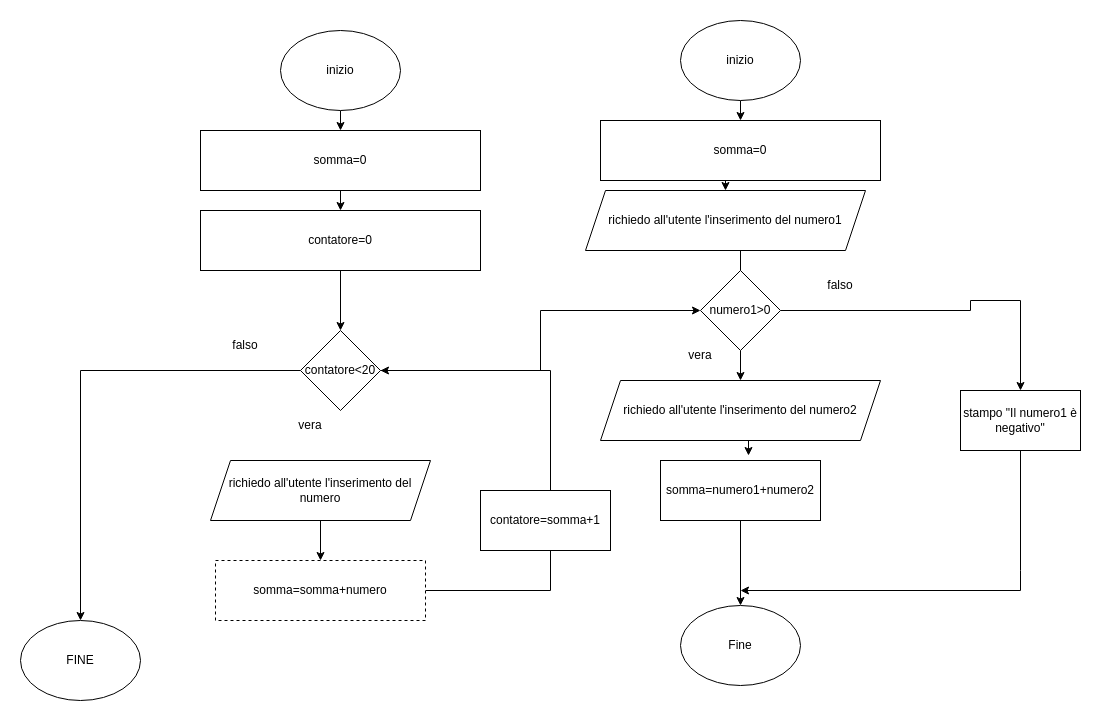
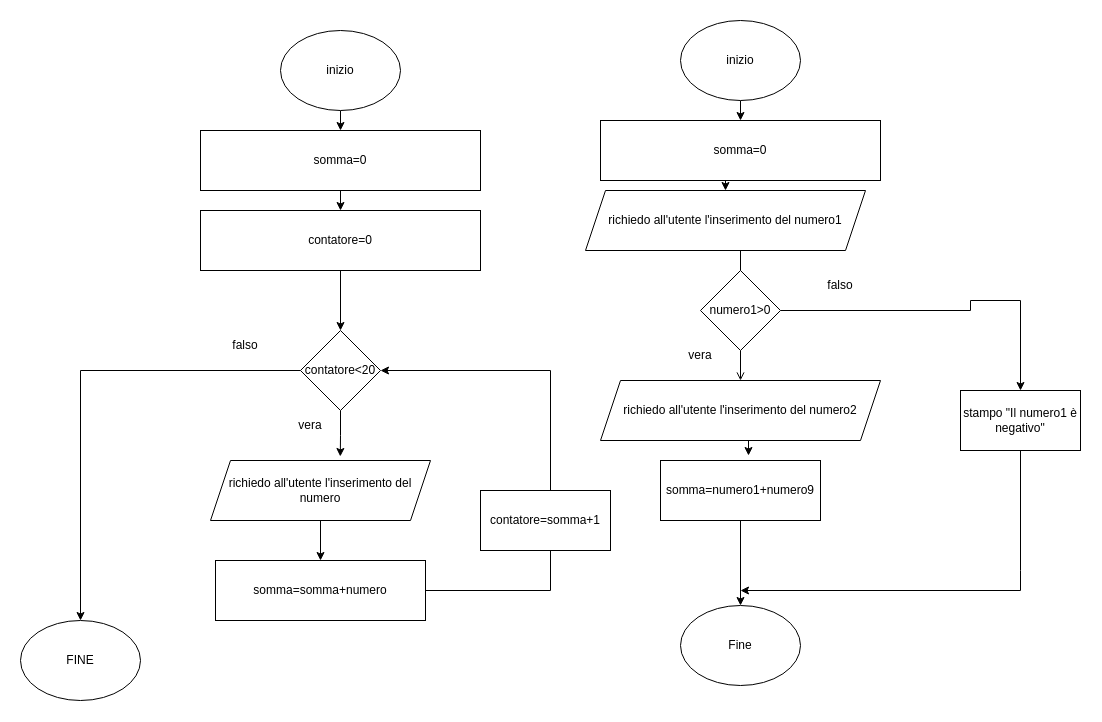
edge "contatore<20" -> "numero1>0": now "contatore<20" -> "richiedo all'utente l'inserimento del numero"
edge "numero1>0" -> "richiedo all'utente l'inserimento del numero2": arrowhead classic -> open
node "somma=numero1+numero2": label "somma=numero1+numero2" -> "somma=numero1+numero9"
node "somma=somma+numero": style dashed -> solid
